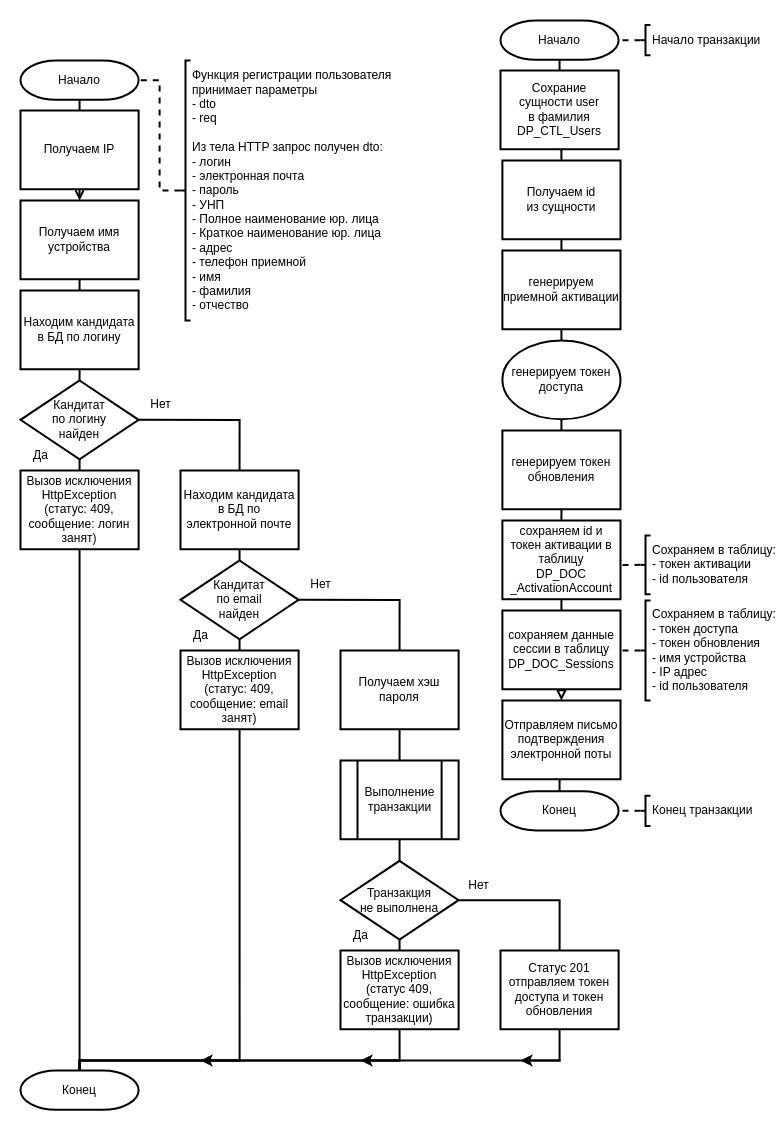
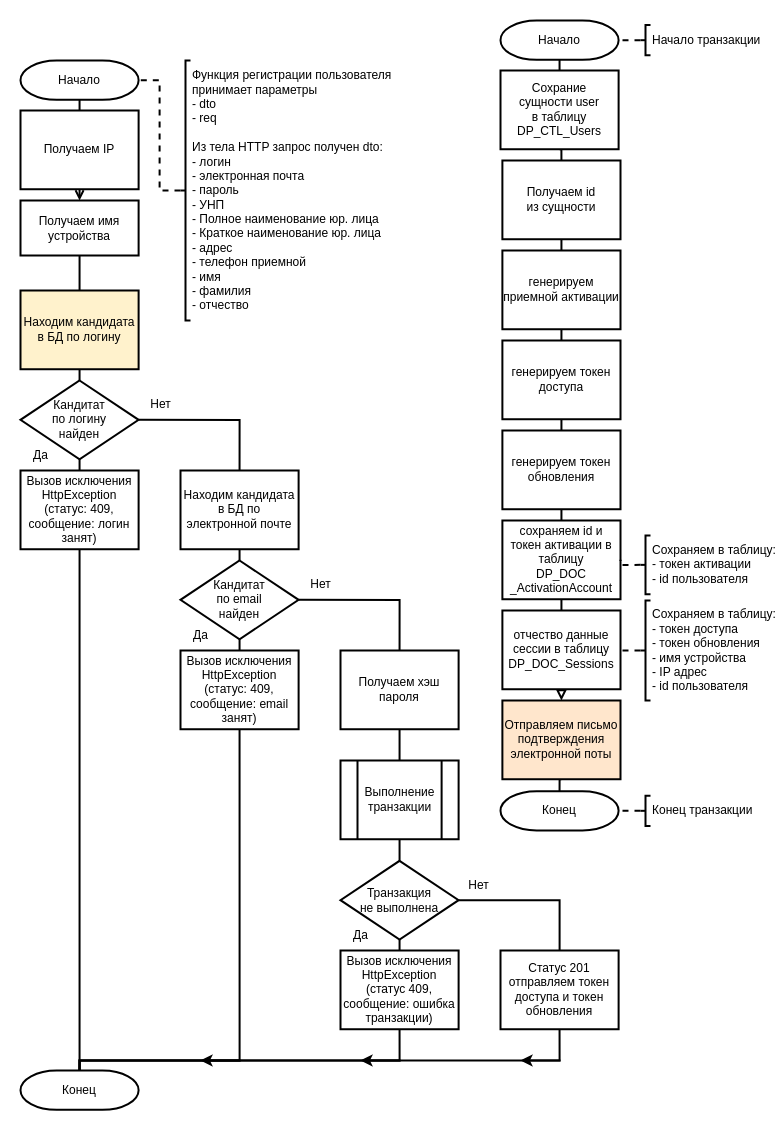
node "Сохрание сущности user в фамилия DP_CTL_Users": label "Сохрание сущности user в фамилия DP_CTL_Users" -> "Сохрание сущности user в таблицу DP_CTL_Users"
node "Получаем имя устройства": size 118x79 -> 118x55
node "Находим кандидата в БД по логину": fillcolor #ffffff -> #fff2cc
node "генерируем токен доступа": shape ellipse -> rectangle
node "сохраняем данные сессии в таблицу DP_DOC_Sessions": label "сохраняем данные сессии в таблицу DP_DOC_Sessions" -> "отчество данные сессии в таблицу DP_DOC_Sessions"
node "Отправляем письмо подтверждения электронной поты": fillcolor #ffffff -> #ffe6cc
